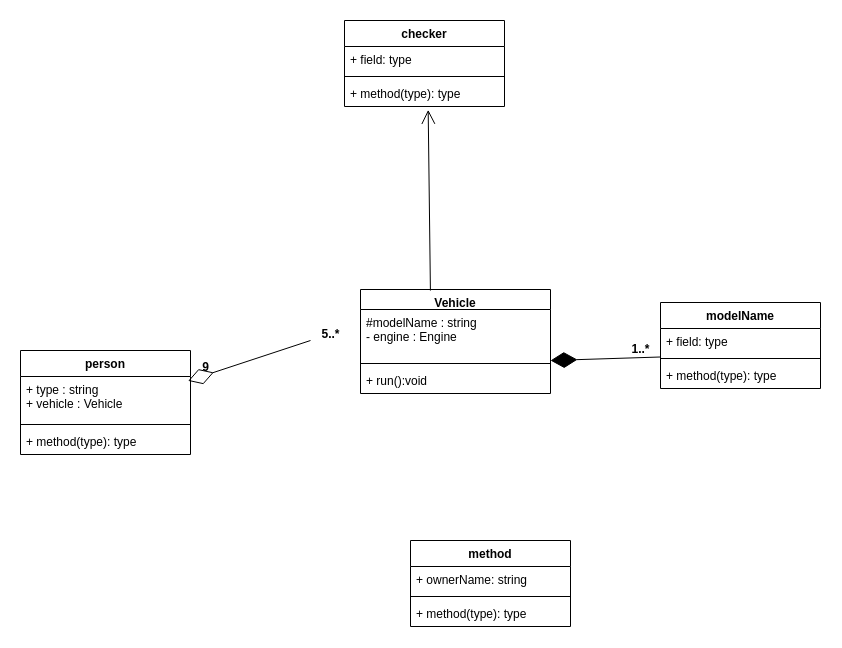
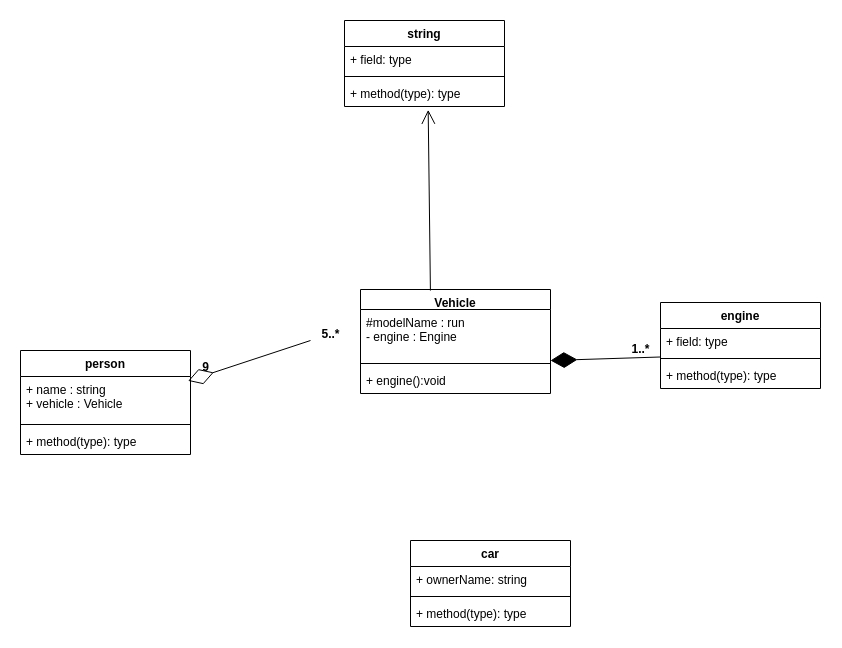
node "checker": label "checker" -> "string"
node "modelName": label "modelName" -> "engine"
node "#modelName : string - engine : Engine": label "#modelName : string - engine : Engine" -> "#modelName : run - engine : Engine"
node "+ run():void": label "+ run():void" -> "+ engine():void"
node "+ type : string + vehicle : Vehicle": label "+ type : string + vehicle : Vehicle" -> "+ name : string + vehicle : Vehicle"
node "method": label "method" -> "car"
